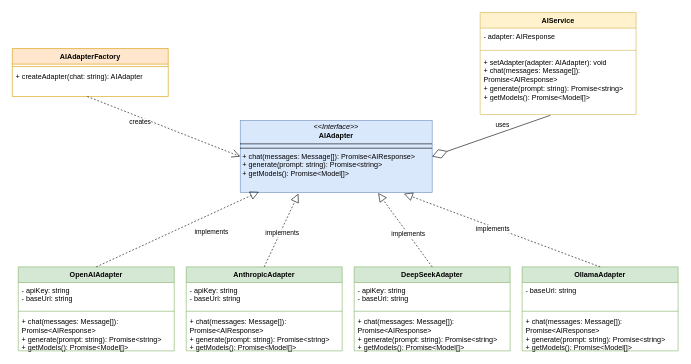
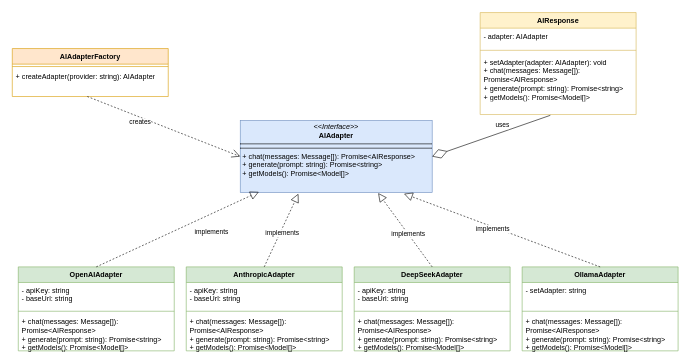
node "AIService": label "AIService" -> "AIResponse"
node "- adapter: AIResponse": label "- adapter: AIResponse" -> "- adapter: AIAdapter"
node "+ createAdapter(chat: string): AIAdapter": label "+ createAdapter(chat: string): AIAdapter" -> "+ createAdapter(provider: string): AIAdapter"
node "- baseUrl: string": label "- baseUrl: string" -> "- setAdapter: string"
